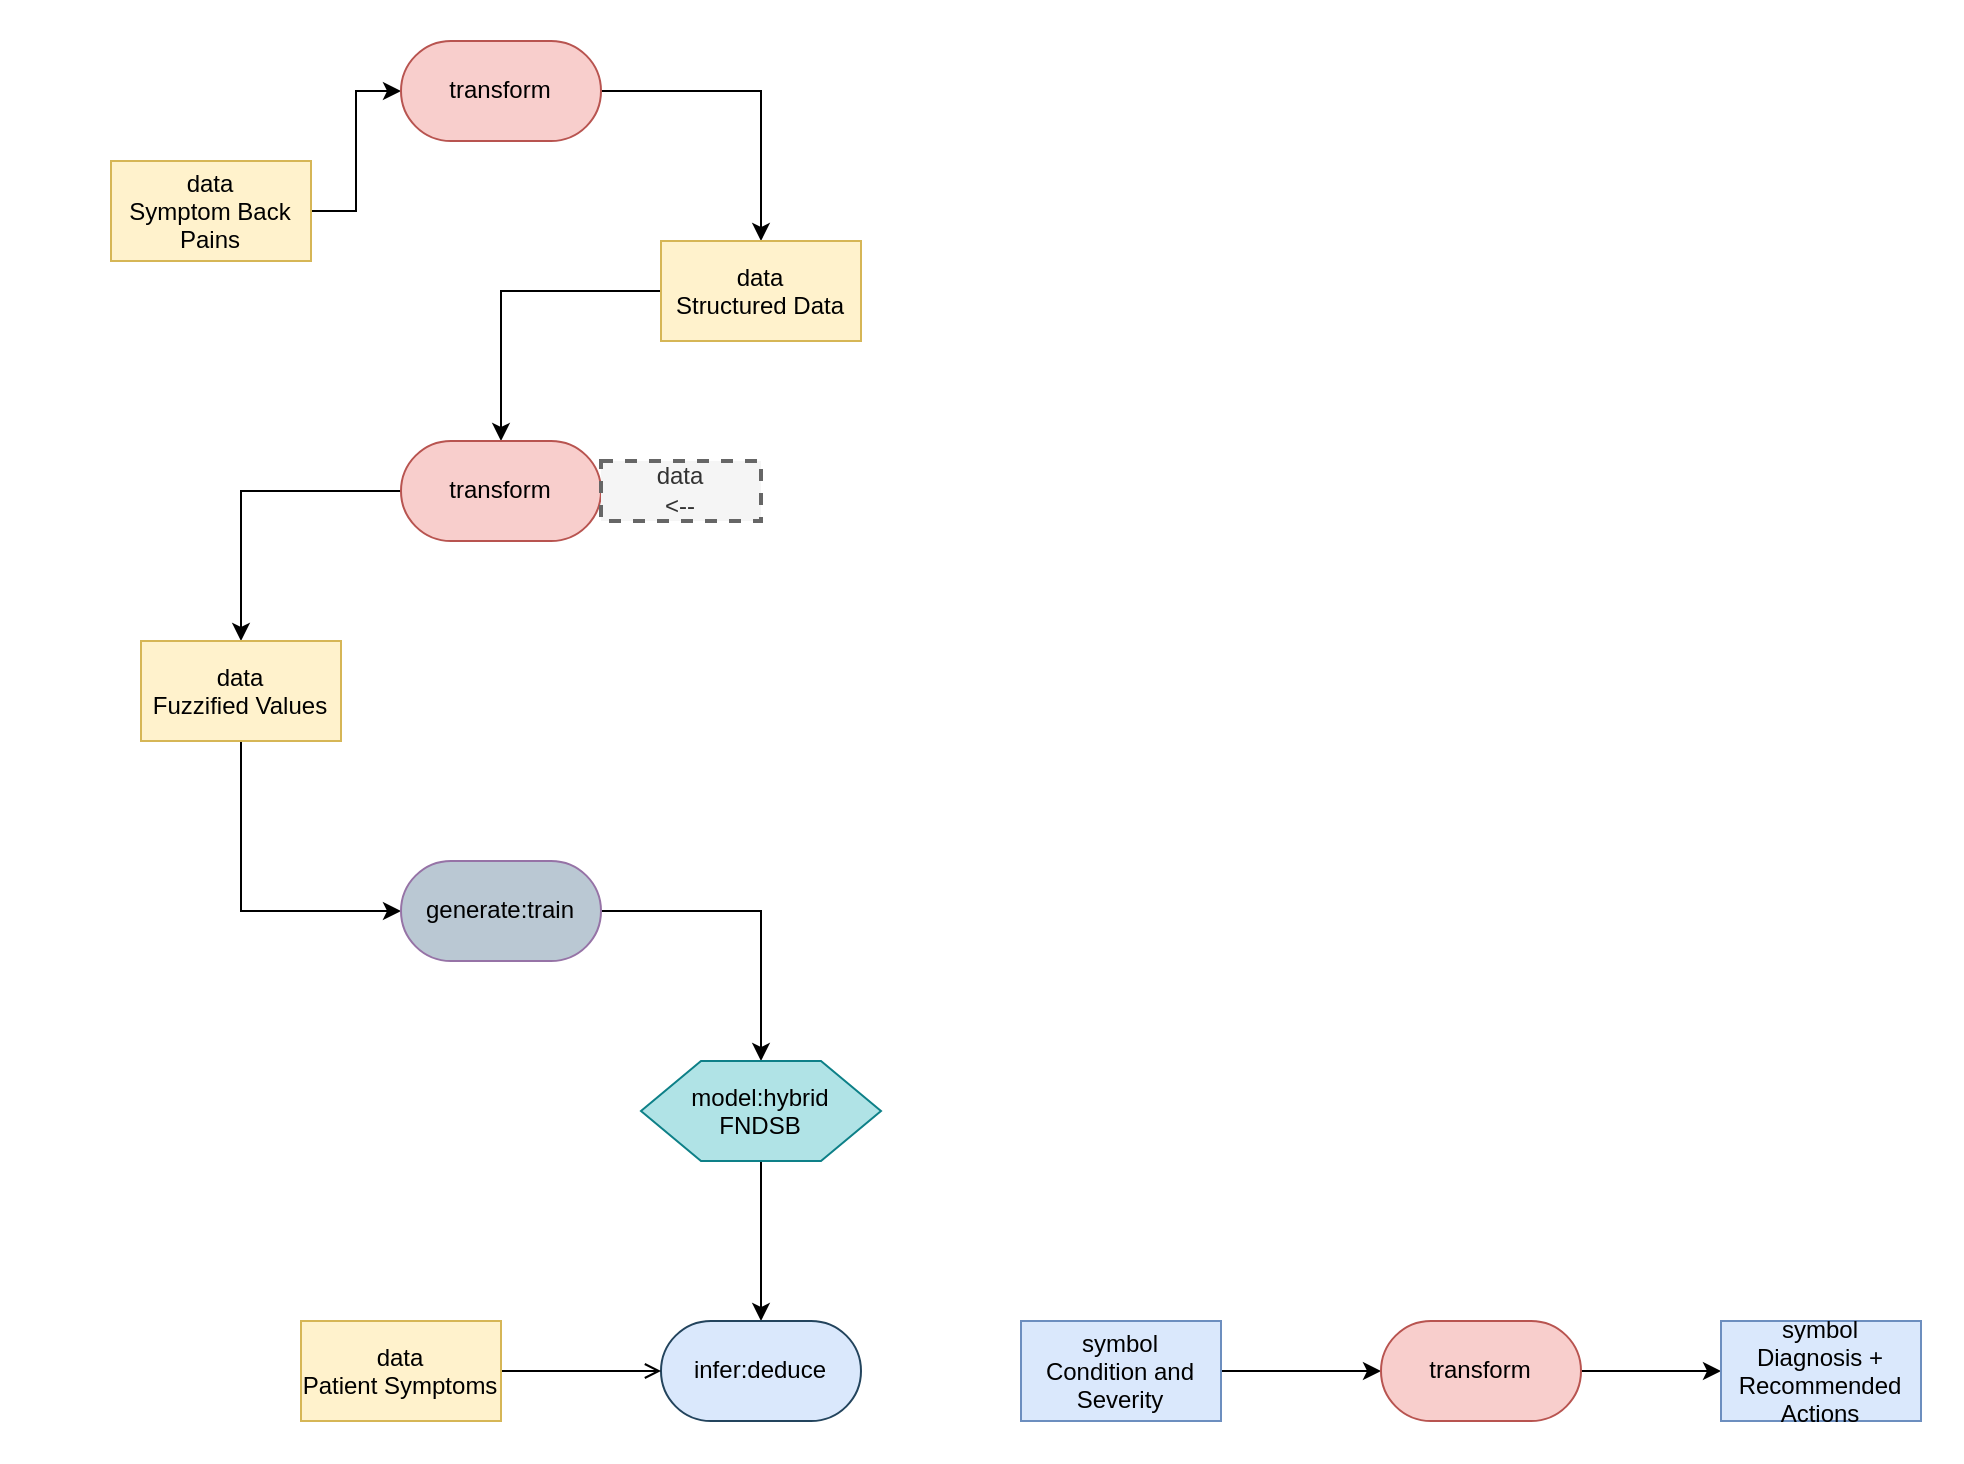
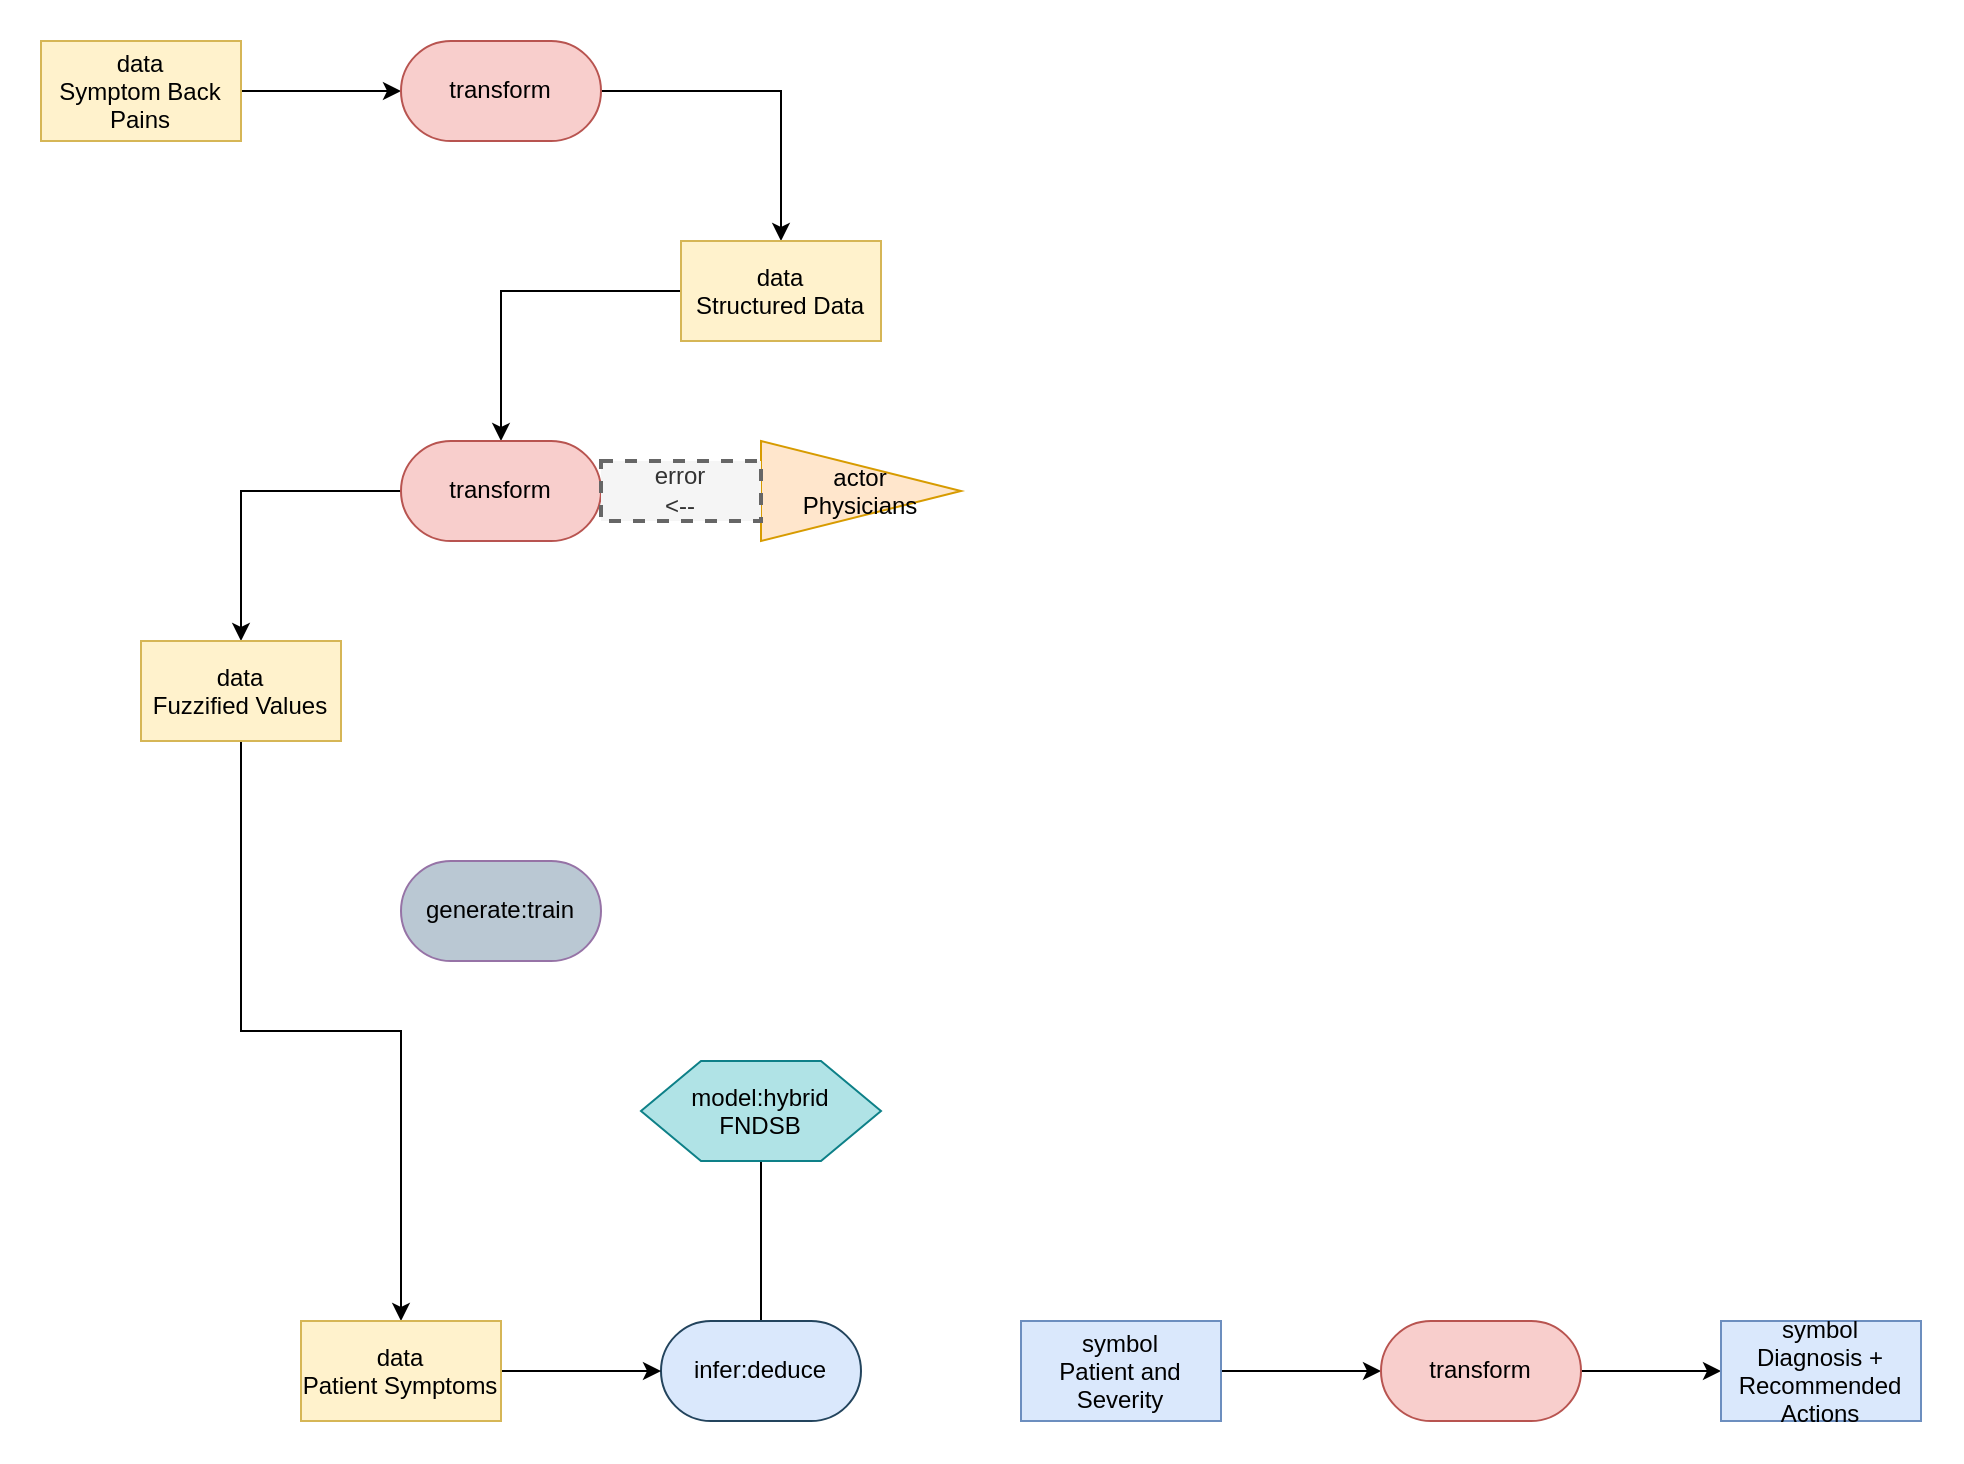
node "data Symptom Back Pains": moved (211, 211) -> (141, 91)
node "data Structured Data": moved (761, 291) -> (781, 291)
node "data <--": label "data <--" -> "error <--"
node "actor Physicians": added
edge "data Fuzzified Values" -> "generate:train": now "data Fuzzified Values" -> "data Patient Symptoms"
edge "generate:train" -> "model:hybrid FNDSB": removed
edge "model:hybrid FNDSB" -> "infer:deduce": arrowhead classic -> none
node "symbol Condition and Severity": label "symbol Condition and Severity" -> "symbol Patient and Severity"
edge "data Patient Symptoms" -> "infer:deduce": arrowhead open -> classic
